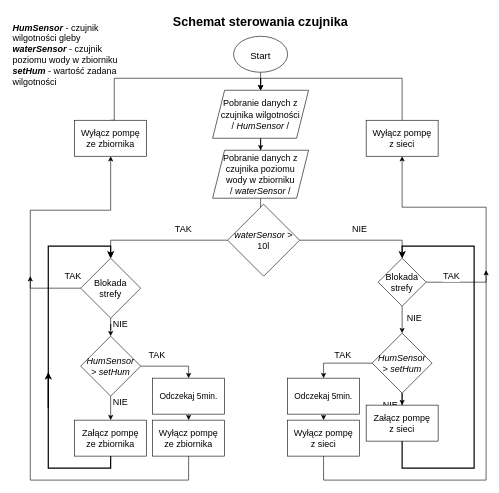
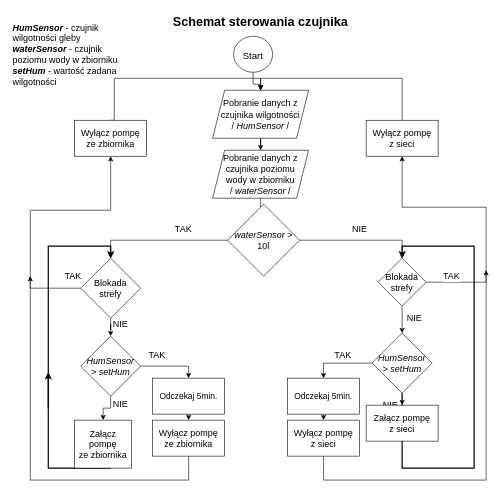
node "Start": size 54x36 -> 39x36
node "Załącz pompę ze zbiornika": size 72x36 -> 57x48
